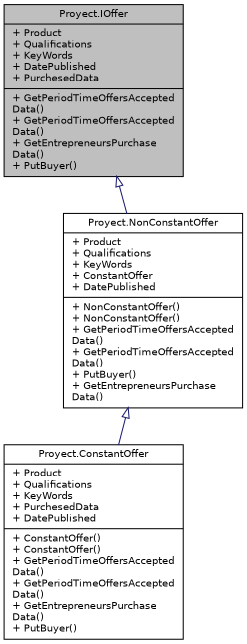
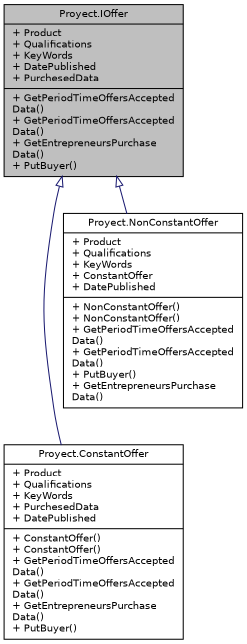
edge "Proyect.ConstantOffer" -> "Proyect.NonConstantOffer": now "Proyect.ConstantOffer" -> "Proyect.IOffer"
